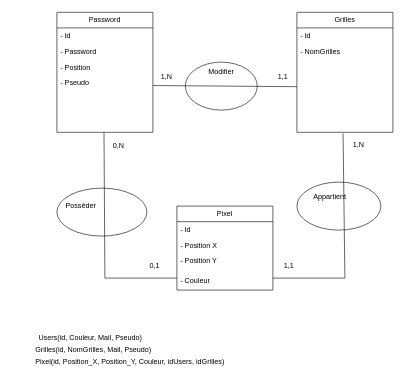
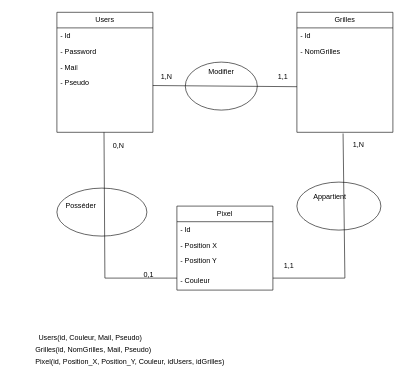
node "Password": label "Password" -> "Users"
node "- Position": label "- Position" -> "- Mail"
node "0,1": moved (155, 265) -> (149, 274)
